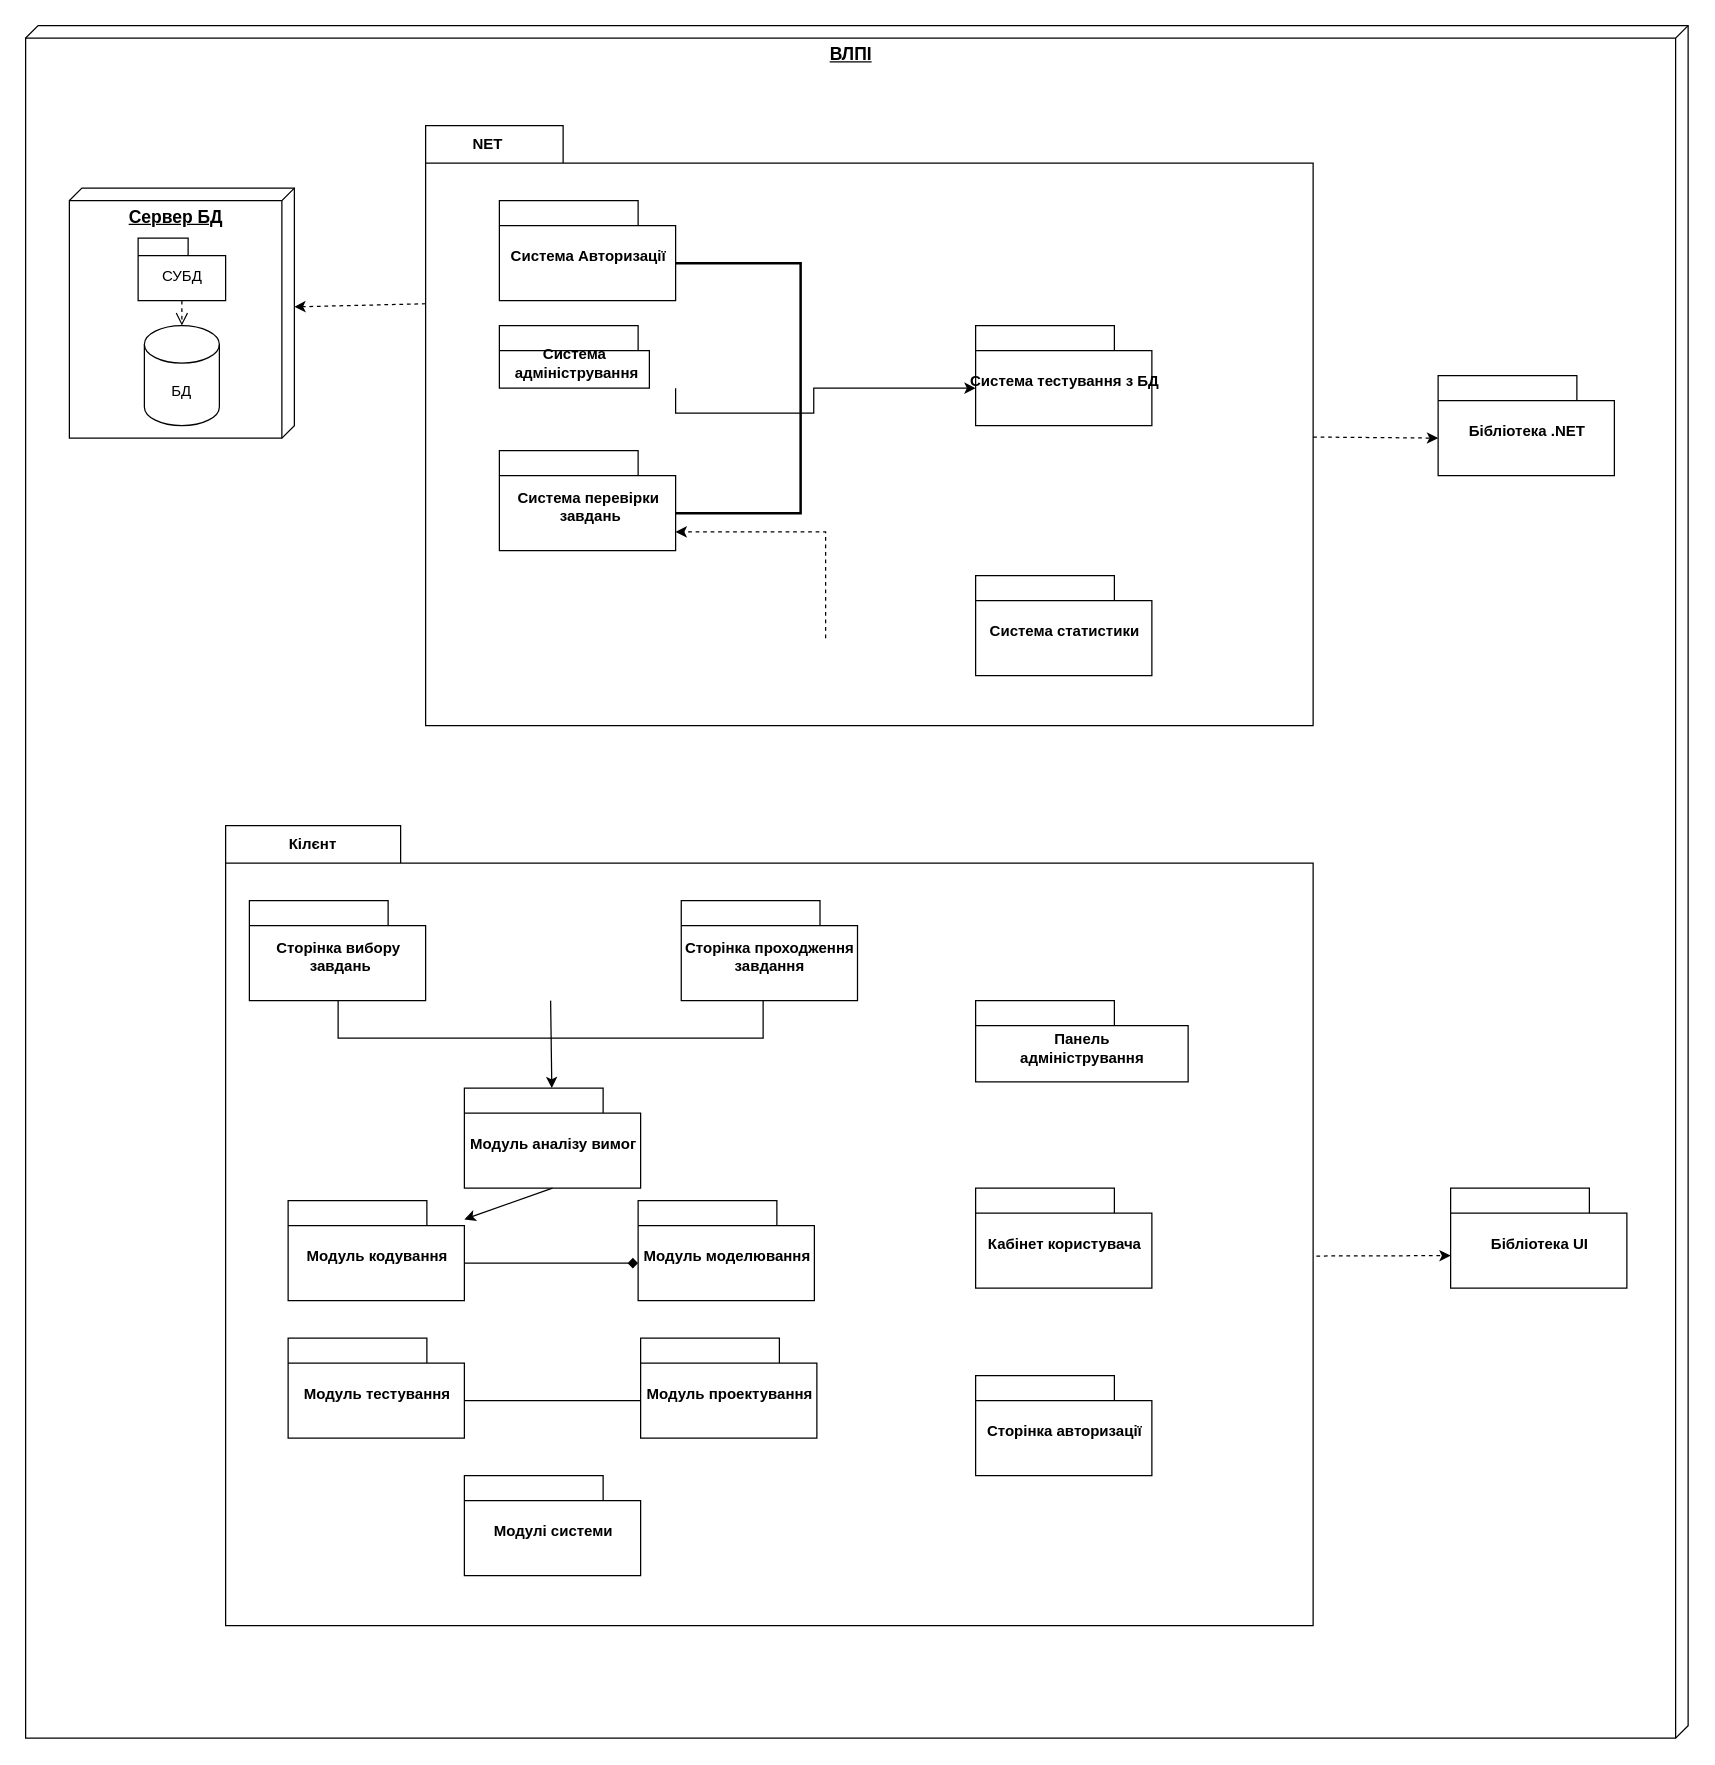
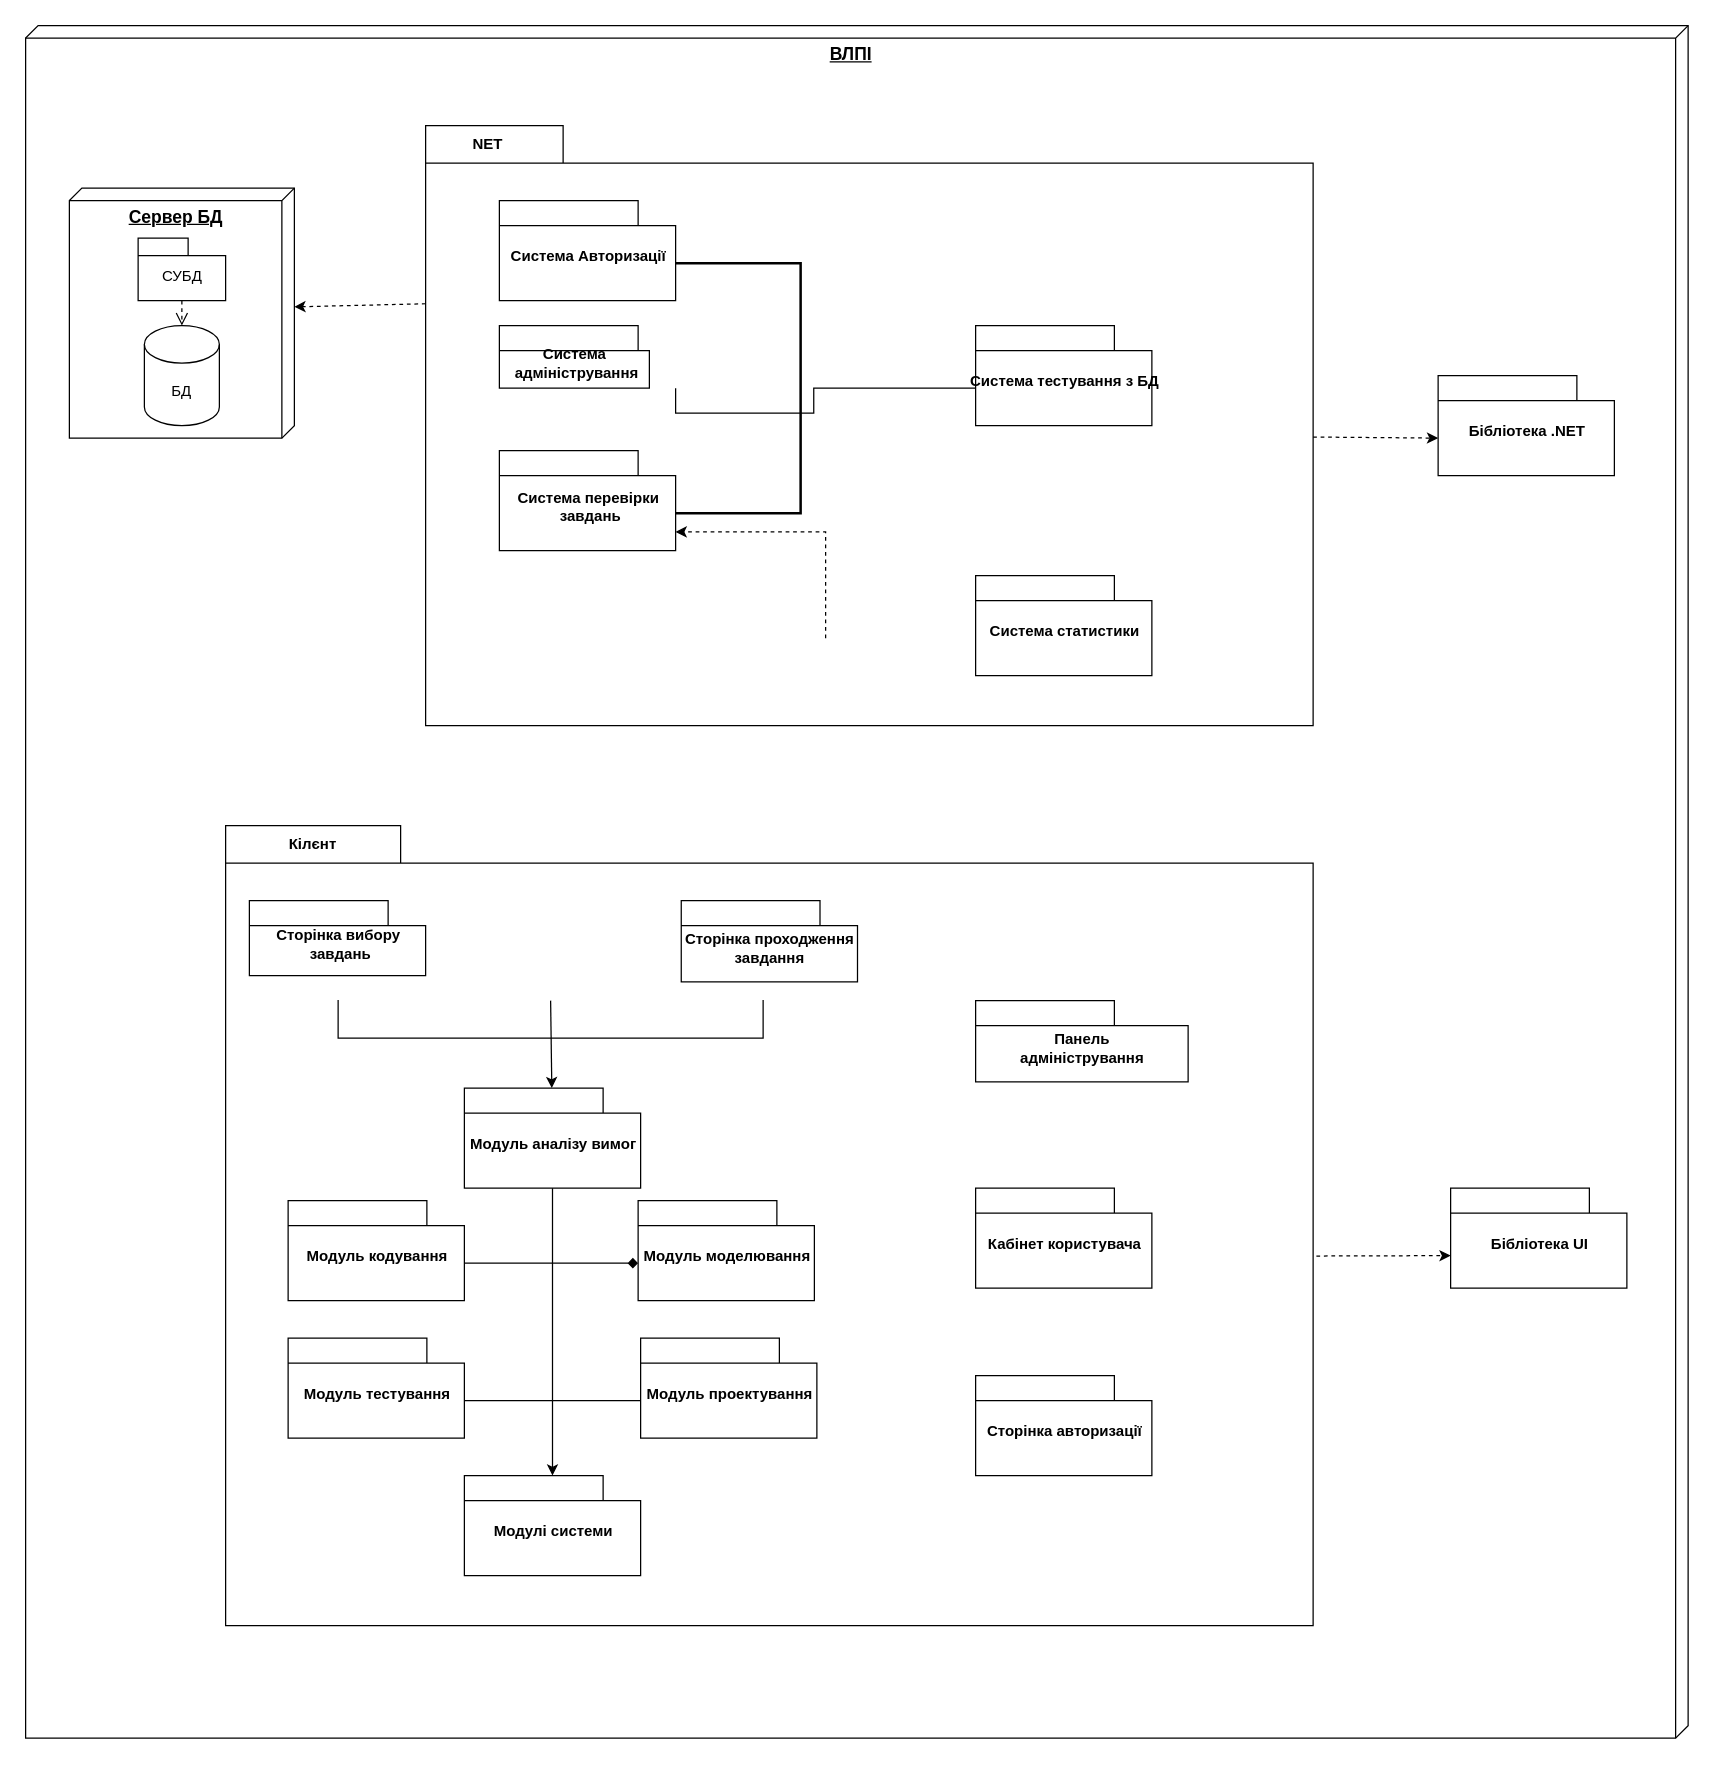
edge "Система адміністрування" -> "Система тестування з БД": arrowhead classic -> none
node "Сторінка вибору завдань": size 176x100 -> 176x75
node "Сторінка проходження завдання": size 176x100 -> 176x81
edge "Модуль аналізу вимог" -> "Модуль кодування": now "Модуль аналізу вимог" -> "Модулі системи"
